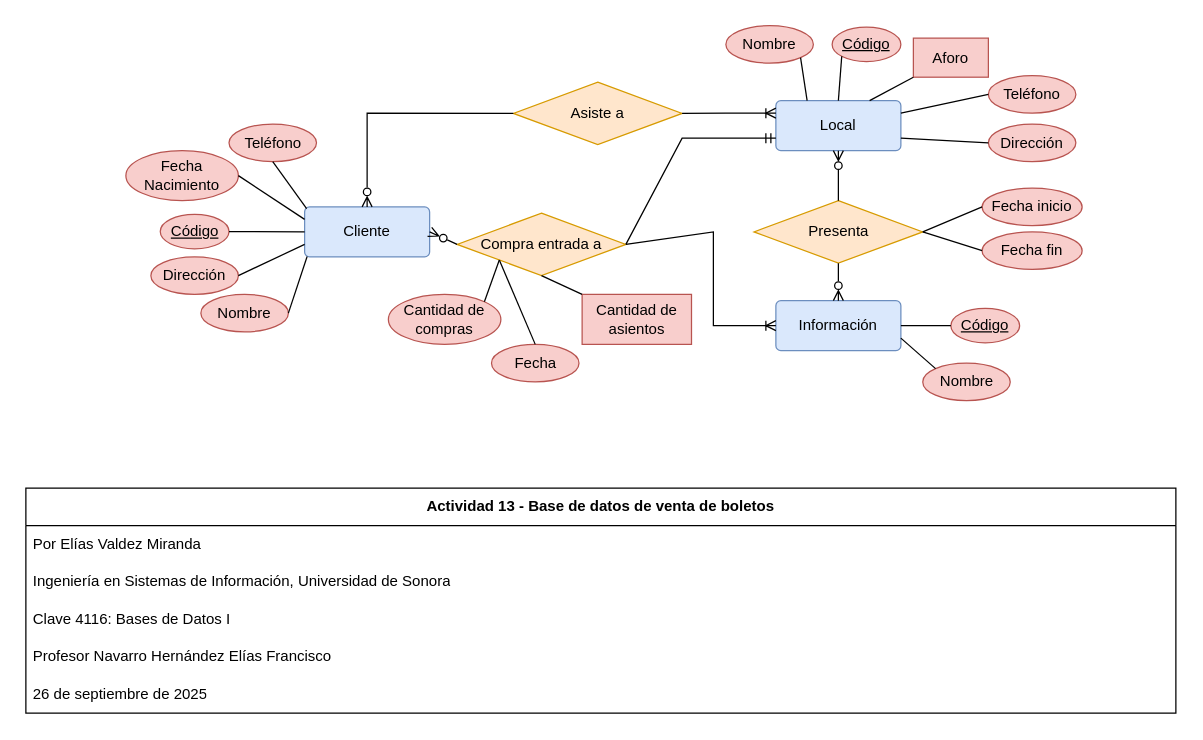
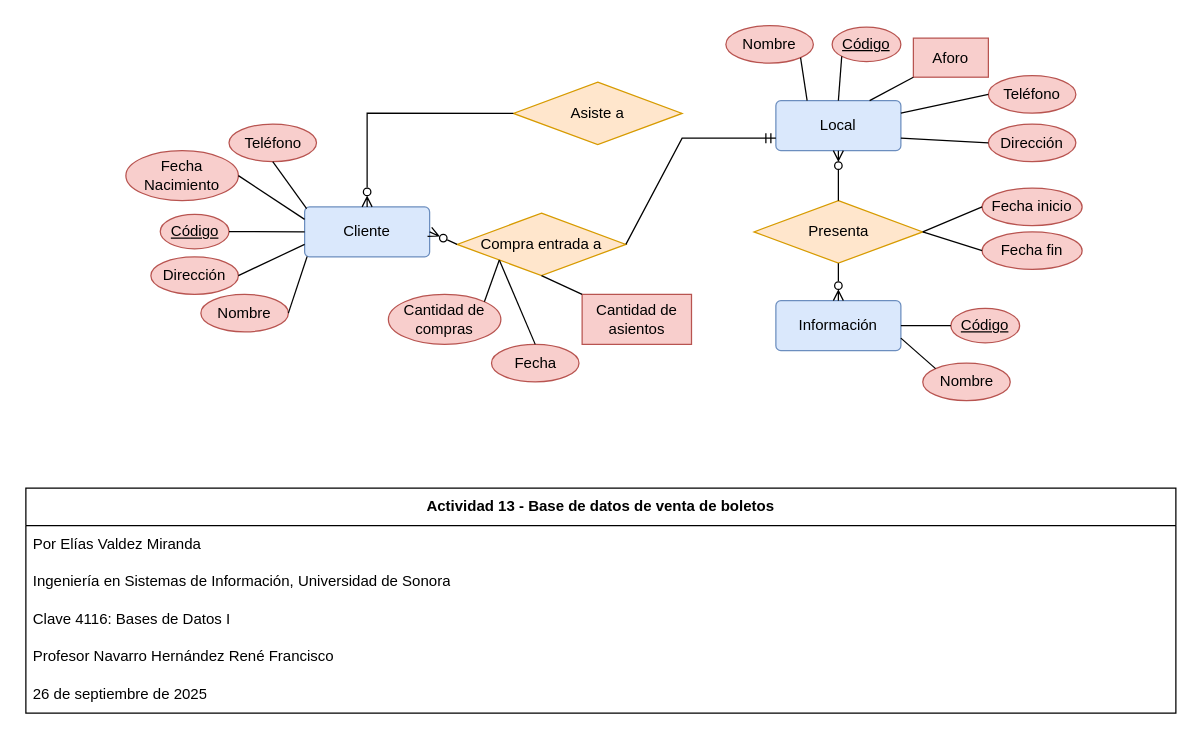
edge "Asiste a" -> "Local": removed
edge "Compra entrada a" -> "Información": removed
node "Profesor Navarro Hernández Elías Francisco": label "Profesor Navarro Hernández Elías Francisco" -> "Profesor Navarro Hernández René Francisco"
